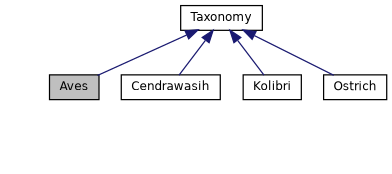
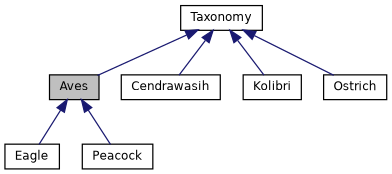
node "Eagle": added
node "Peacock": added
